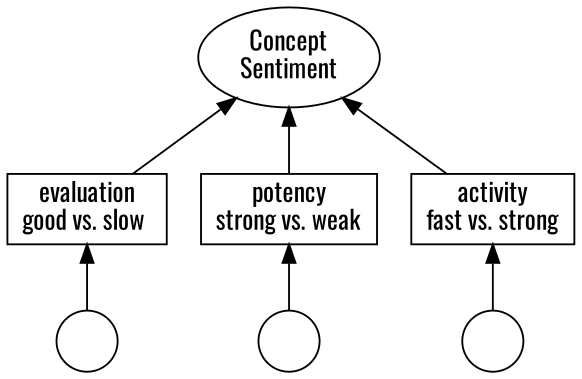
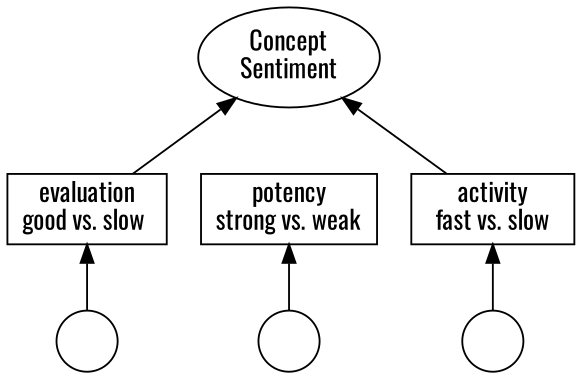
edge "potency strong vs. weak" -> "Concept Sentiment": removed
node "activity fast vs. strong": label "activity fast vs. strong" -> "activity fast vs. slow"
